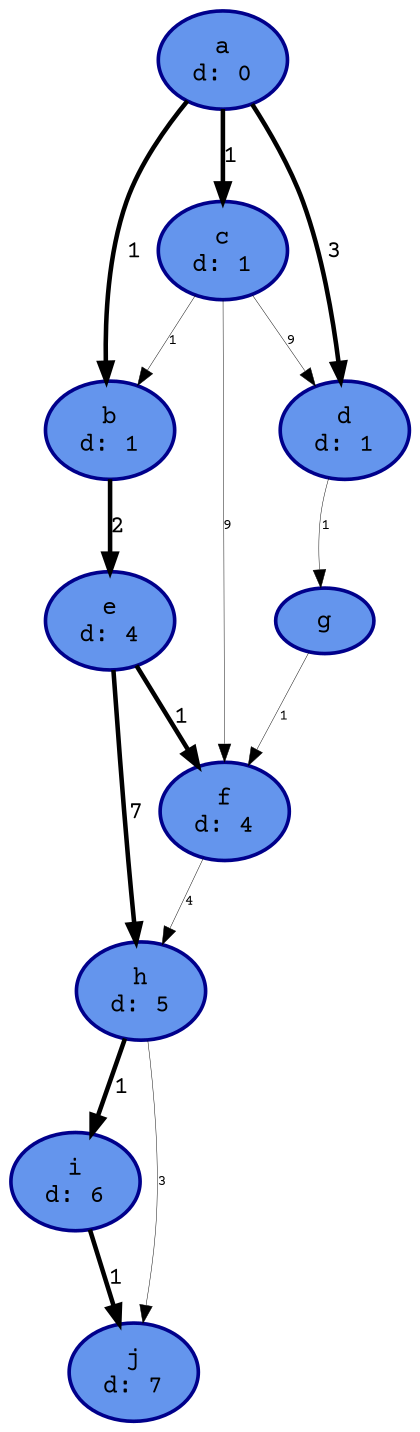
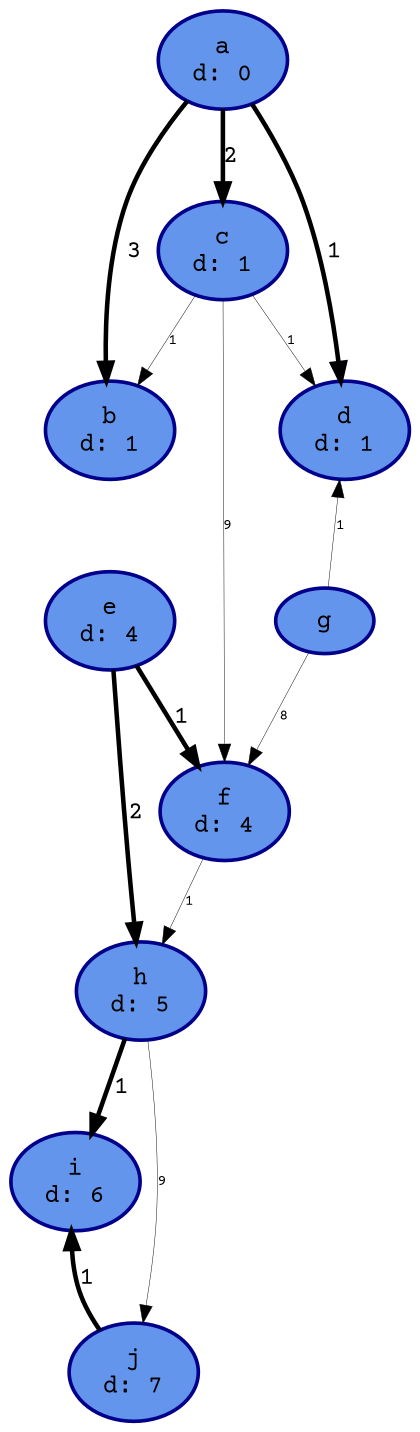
edge "a d: 0" -> "c d: 1": label "1" -> "2"
edge "a d: 0" -> "b d: 1": label "1" -> "3"
edge "a d: 0" -> "d d: 1": label "3" -> "1"
edge "c d: 1" -> "d d: 1": label "9" -> "1"
edge "b d: 1" -> "e d: 4": removed, label "2"
edge "d d: 1" -> "g": reversed
edge "g" -> "f d: 4": label "1" -> "8"
edge "e d: 4" -> "h d: 5": label "7" -> "2"
edge "f d: 4" -> "h d: 5": label "4" -> "1"
edge "h d: 5" -> "j d: 7": label "3" -> "9"
edge "i d: 6" -> "j d: 7": reversed
